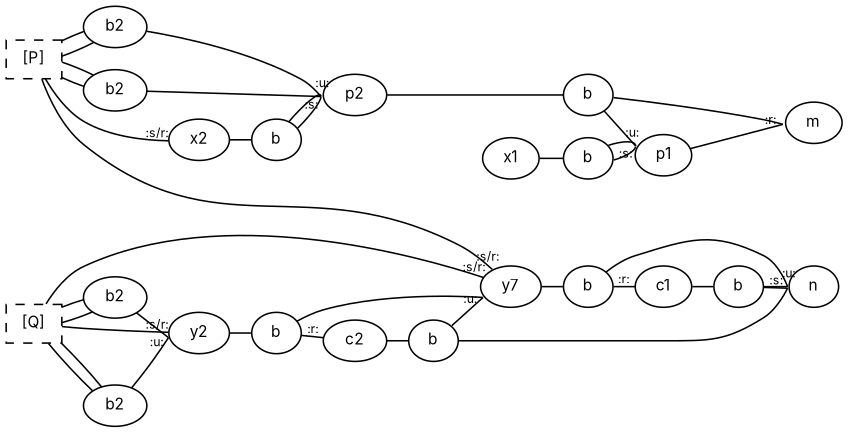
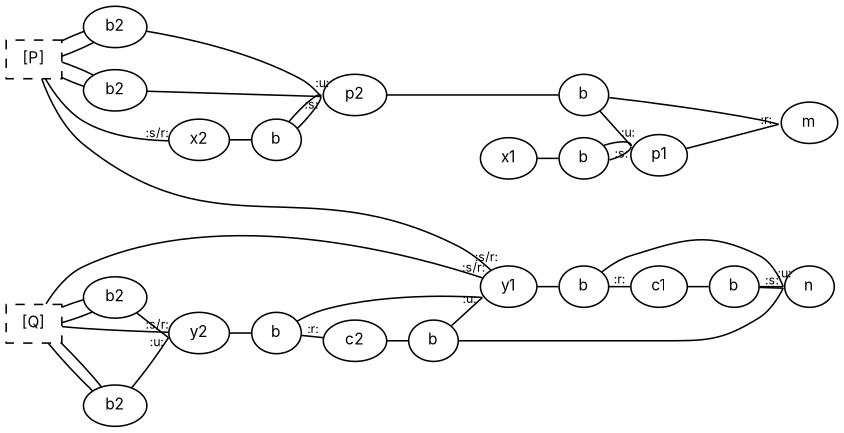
node "y7": label "y7" -> "y1"
